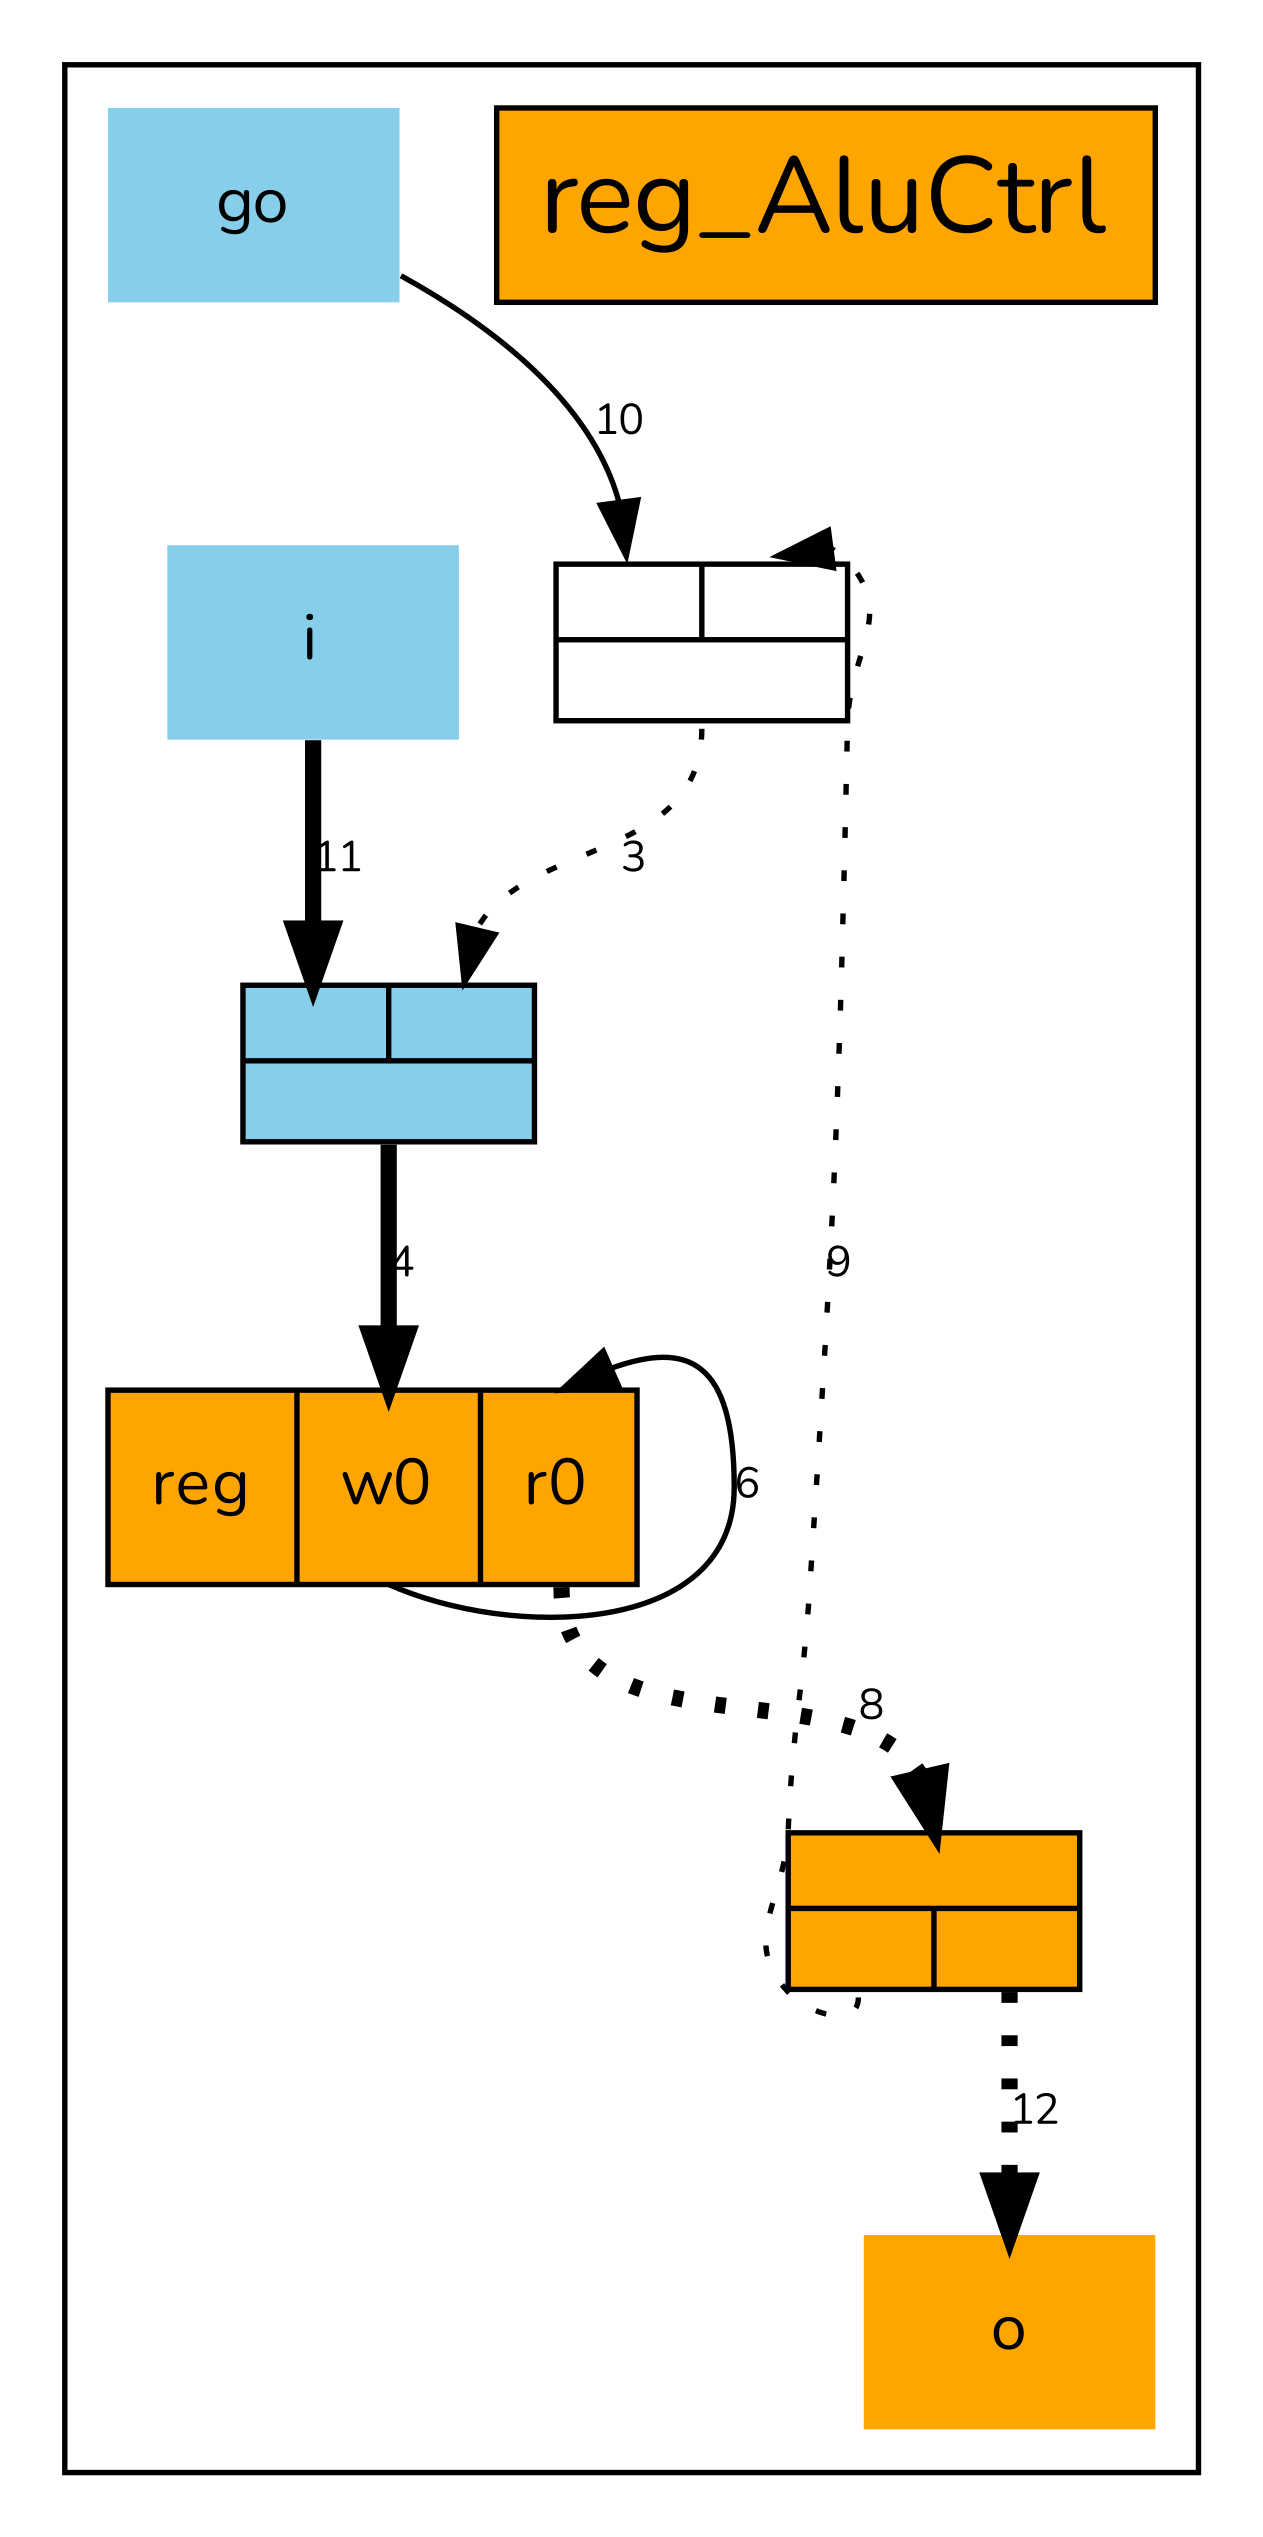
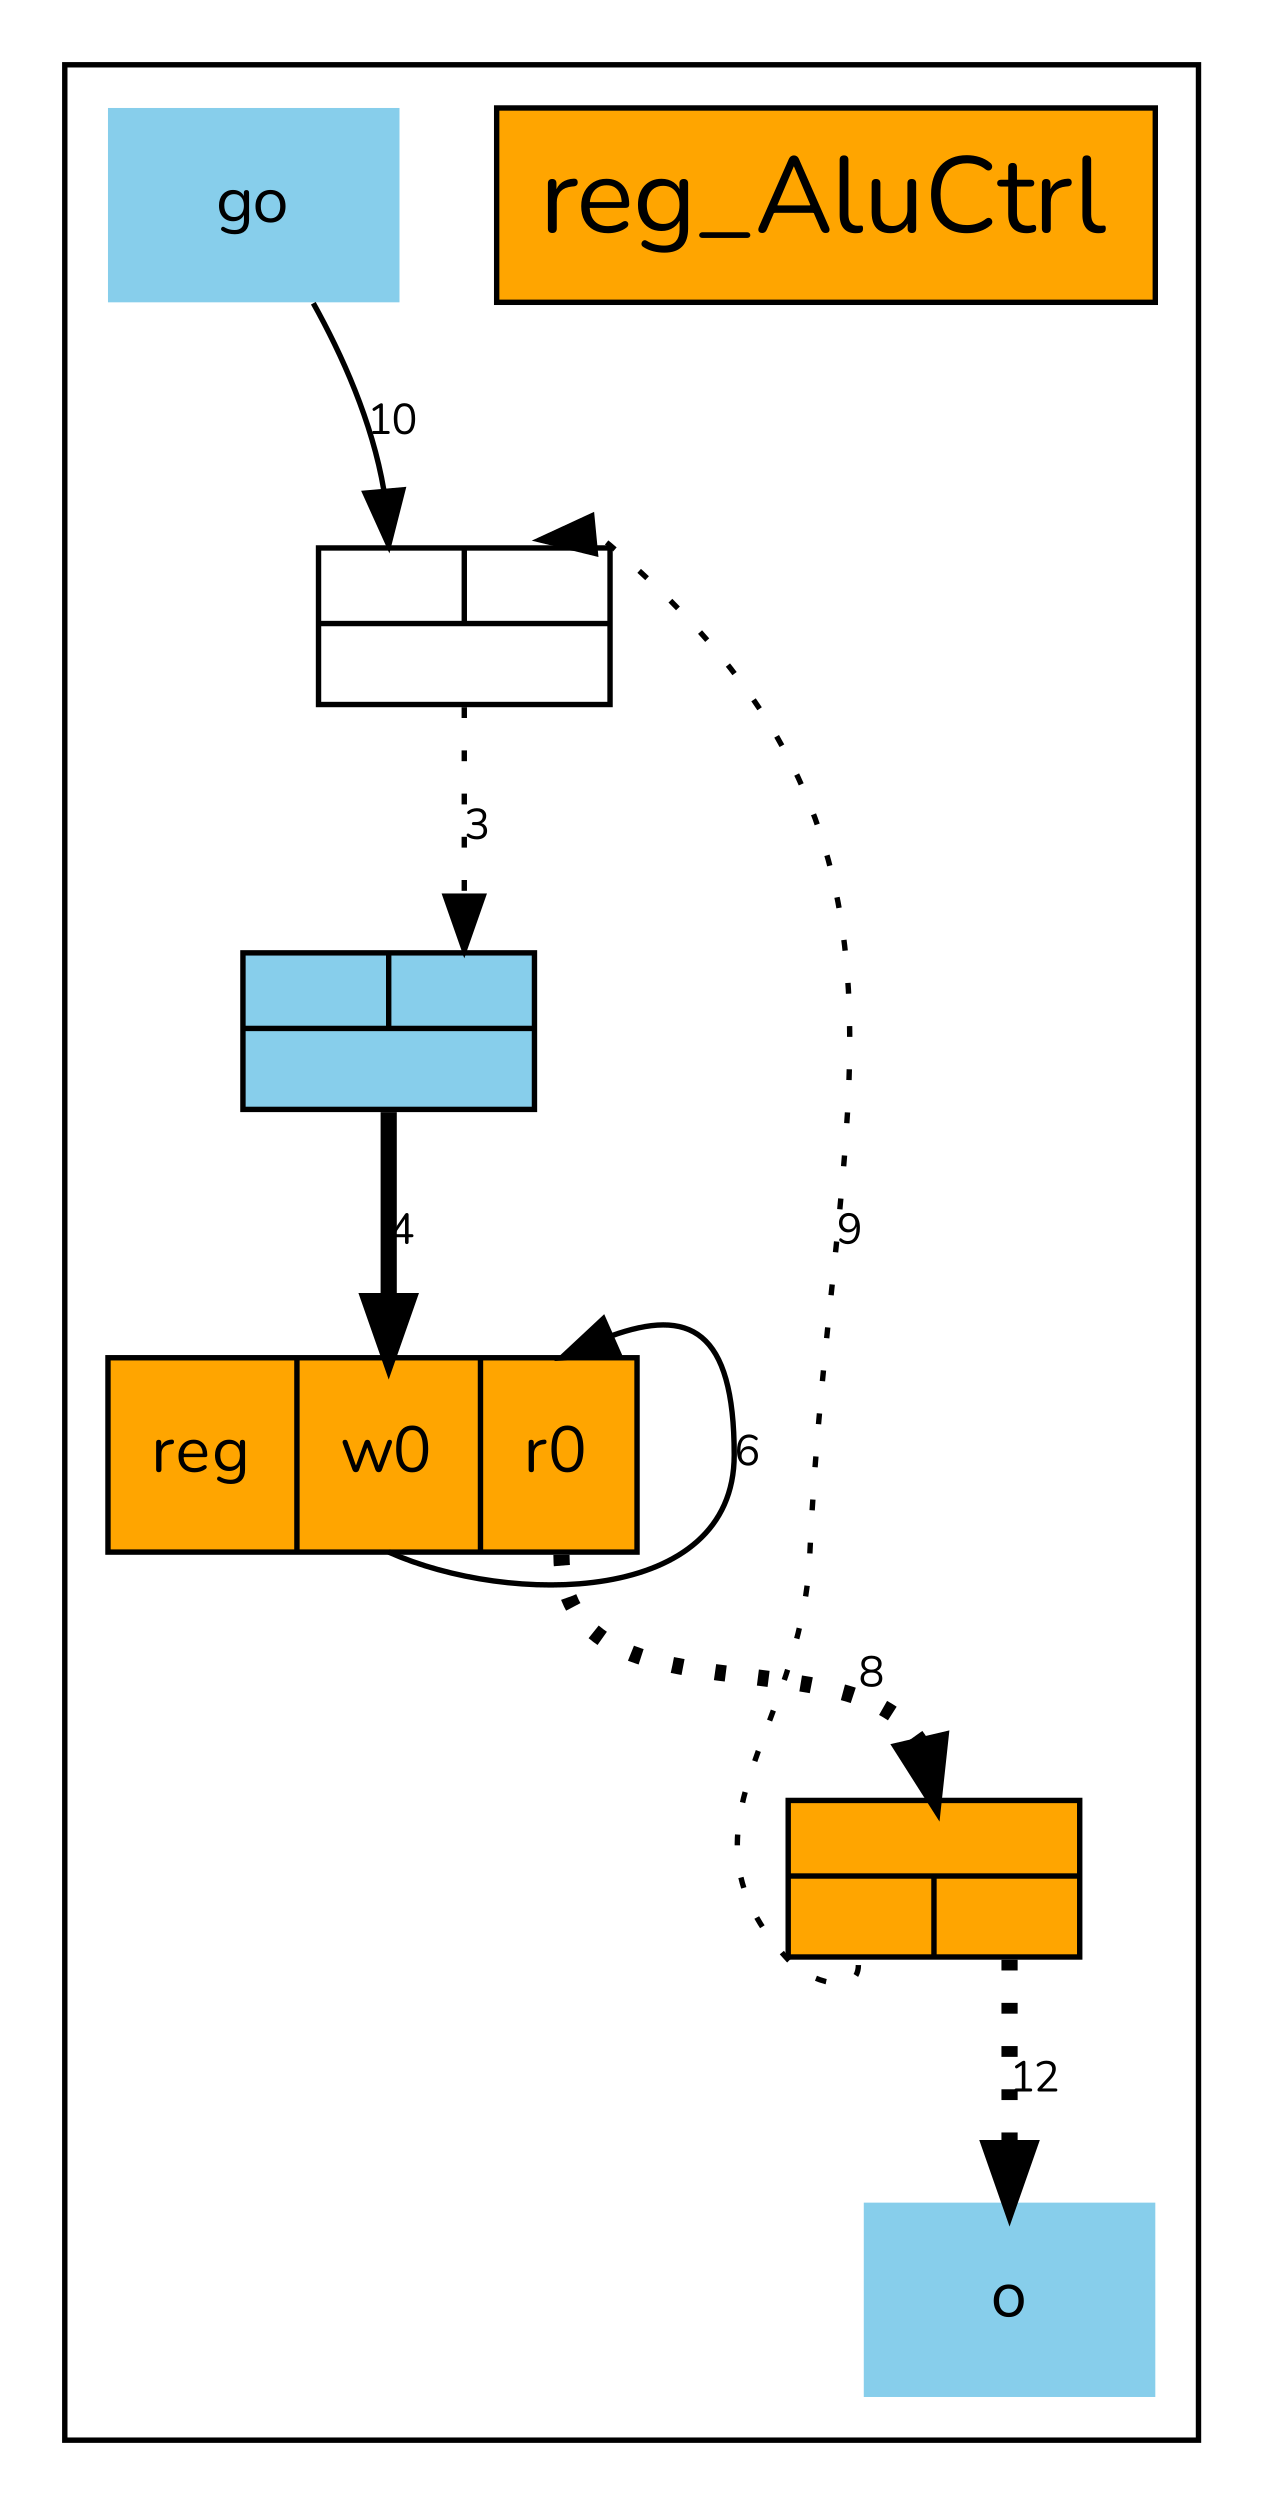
node "i": removed
node "o": fillcolor orange -> skyblue
